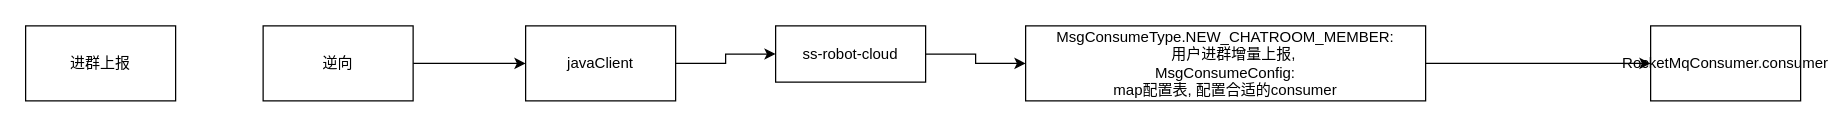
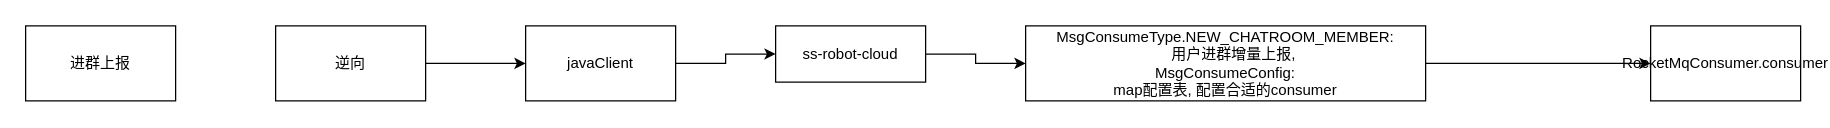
node "逆向": moved (338, 63) -> (351, 63)
